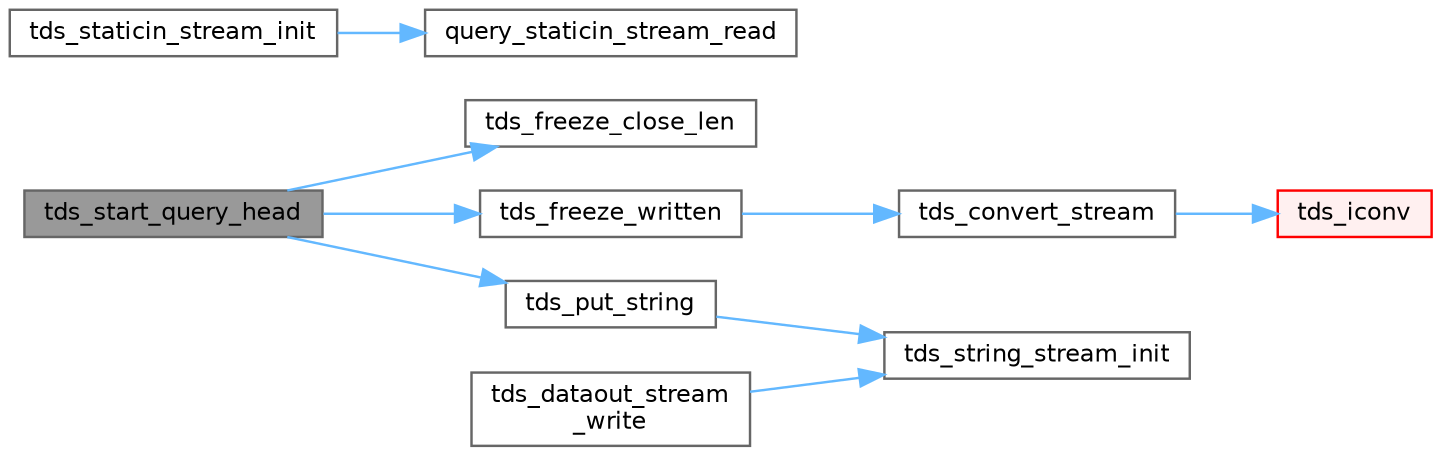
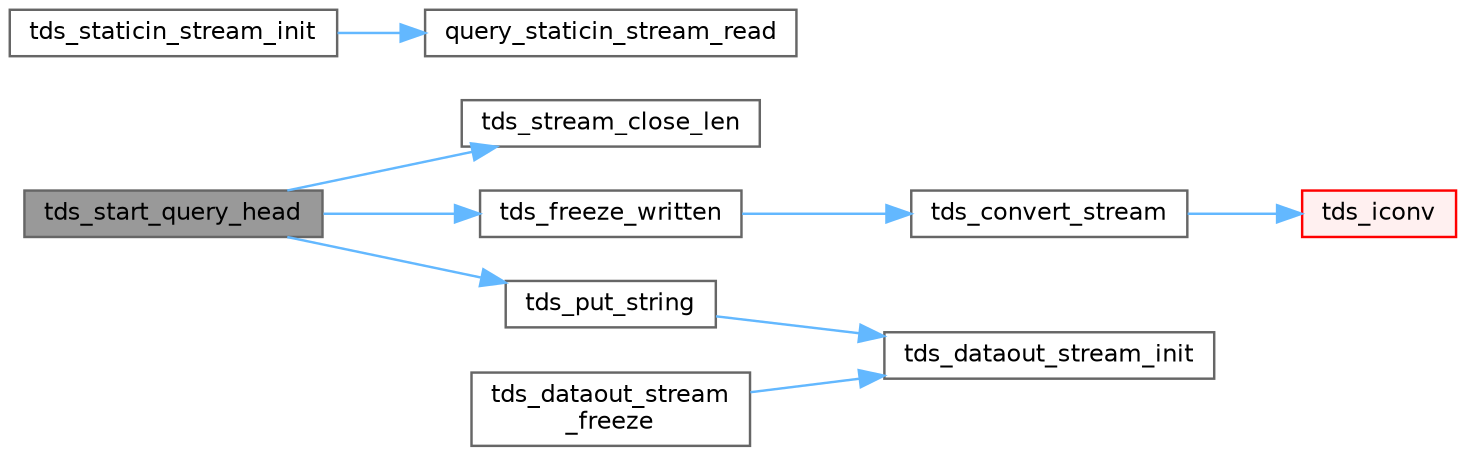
node "tds_freeze_close_len": label "tds_freeze_close_len" -> "tds_stream_close_len"
node "tds_string_stream_init": label "tds_string_stream_init" -> "tds_dataout_stream_init"
node "tds_dataout_stream _write": label "tds_dataout_stream _write" -> "tds_dataout_stream _freeze"
